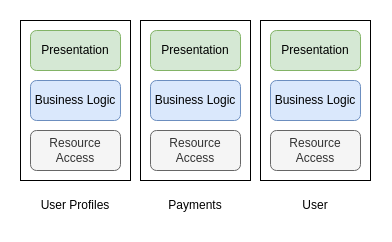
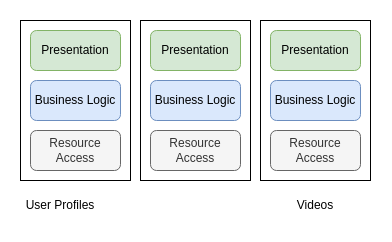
node "User Profiles": moved (76, 206) -> (61, 206)
node "Payments": removed
node "User": label "User" -> "Videos"
